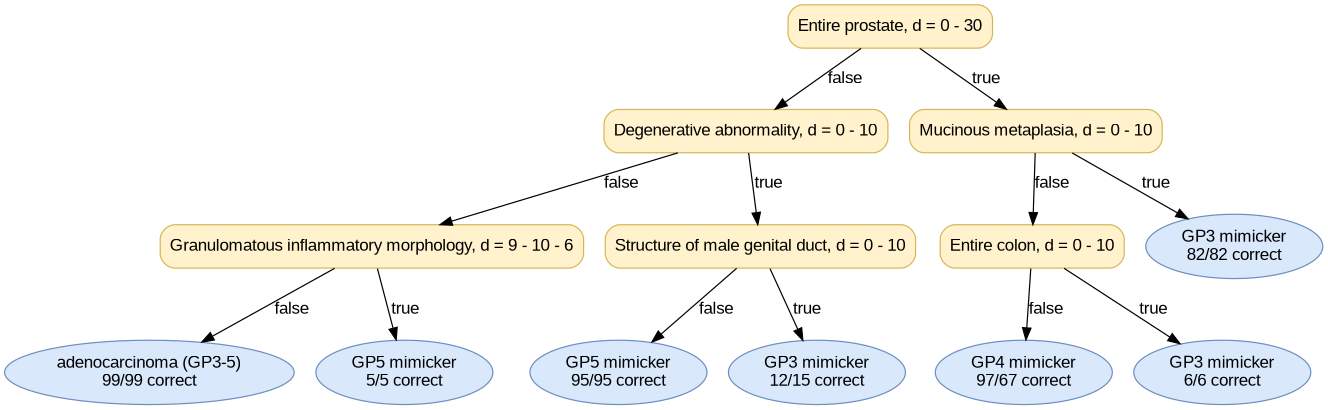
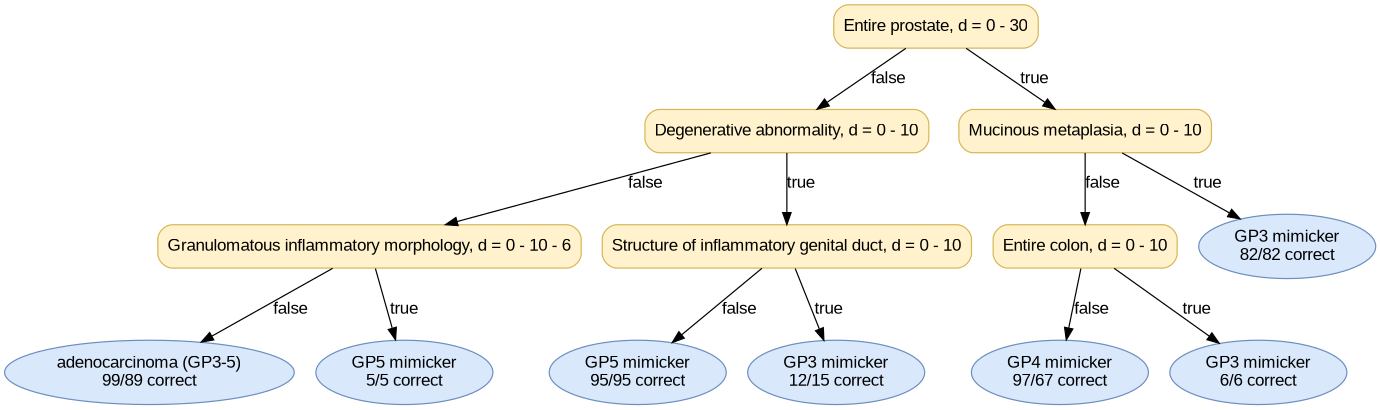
node "Granulomatous inflammatory morphology, d = 9 - 10 - 6": label "Granulomatous inflammatory morphology, d = 9 - 10 - 6" -> "Granulomatous inflammatory morphology, d = 0 - 10 - 6"
node "Structure of male genital duct, d = 0 - 10": label "Structure of male genital duct, d = 0 - 10" -> "Structure of inflammatory genital duct, d = 0 - 10"
node "adenocarcinoma (GP3-5)": text "99/99 correct" -> "99/89 correct"
